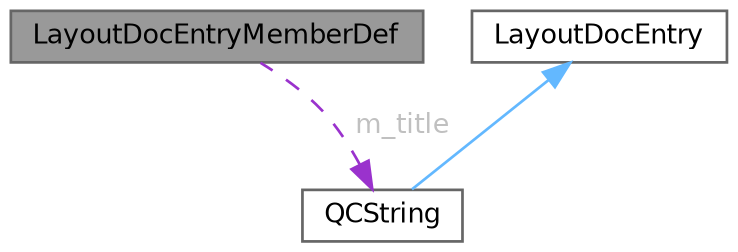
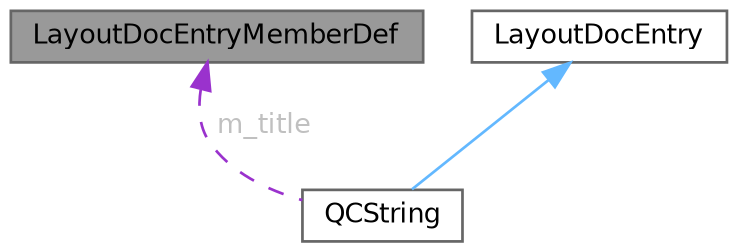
edge "LayoutDocEntryMemberDef" -> "QCString": reversed
